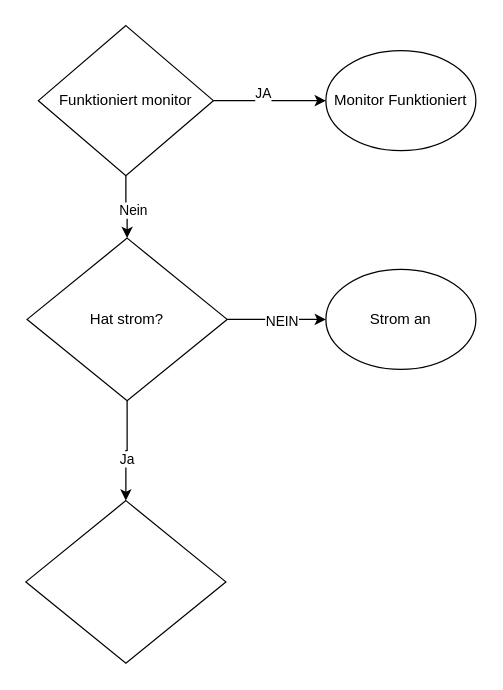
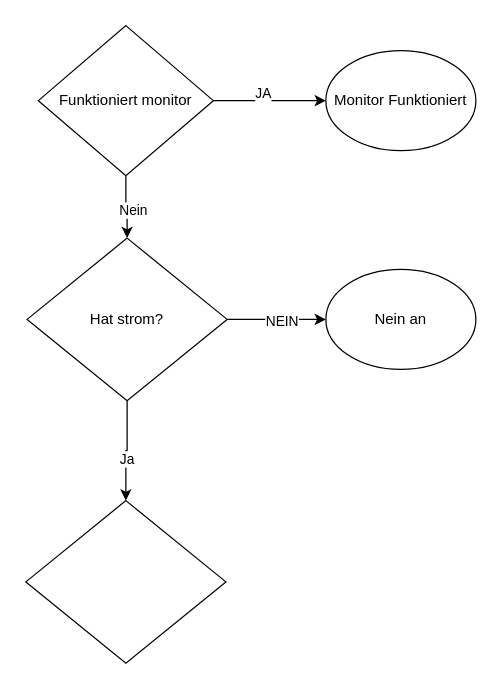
node "Strom an": label "Strom an" -> "Nein an"
